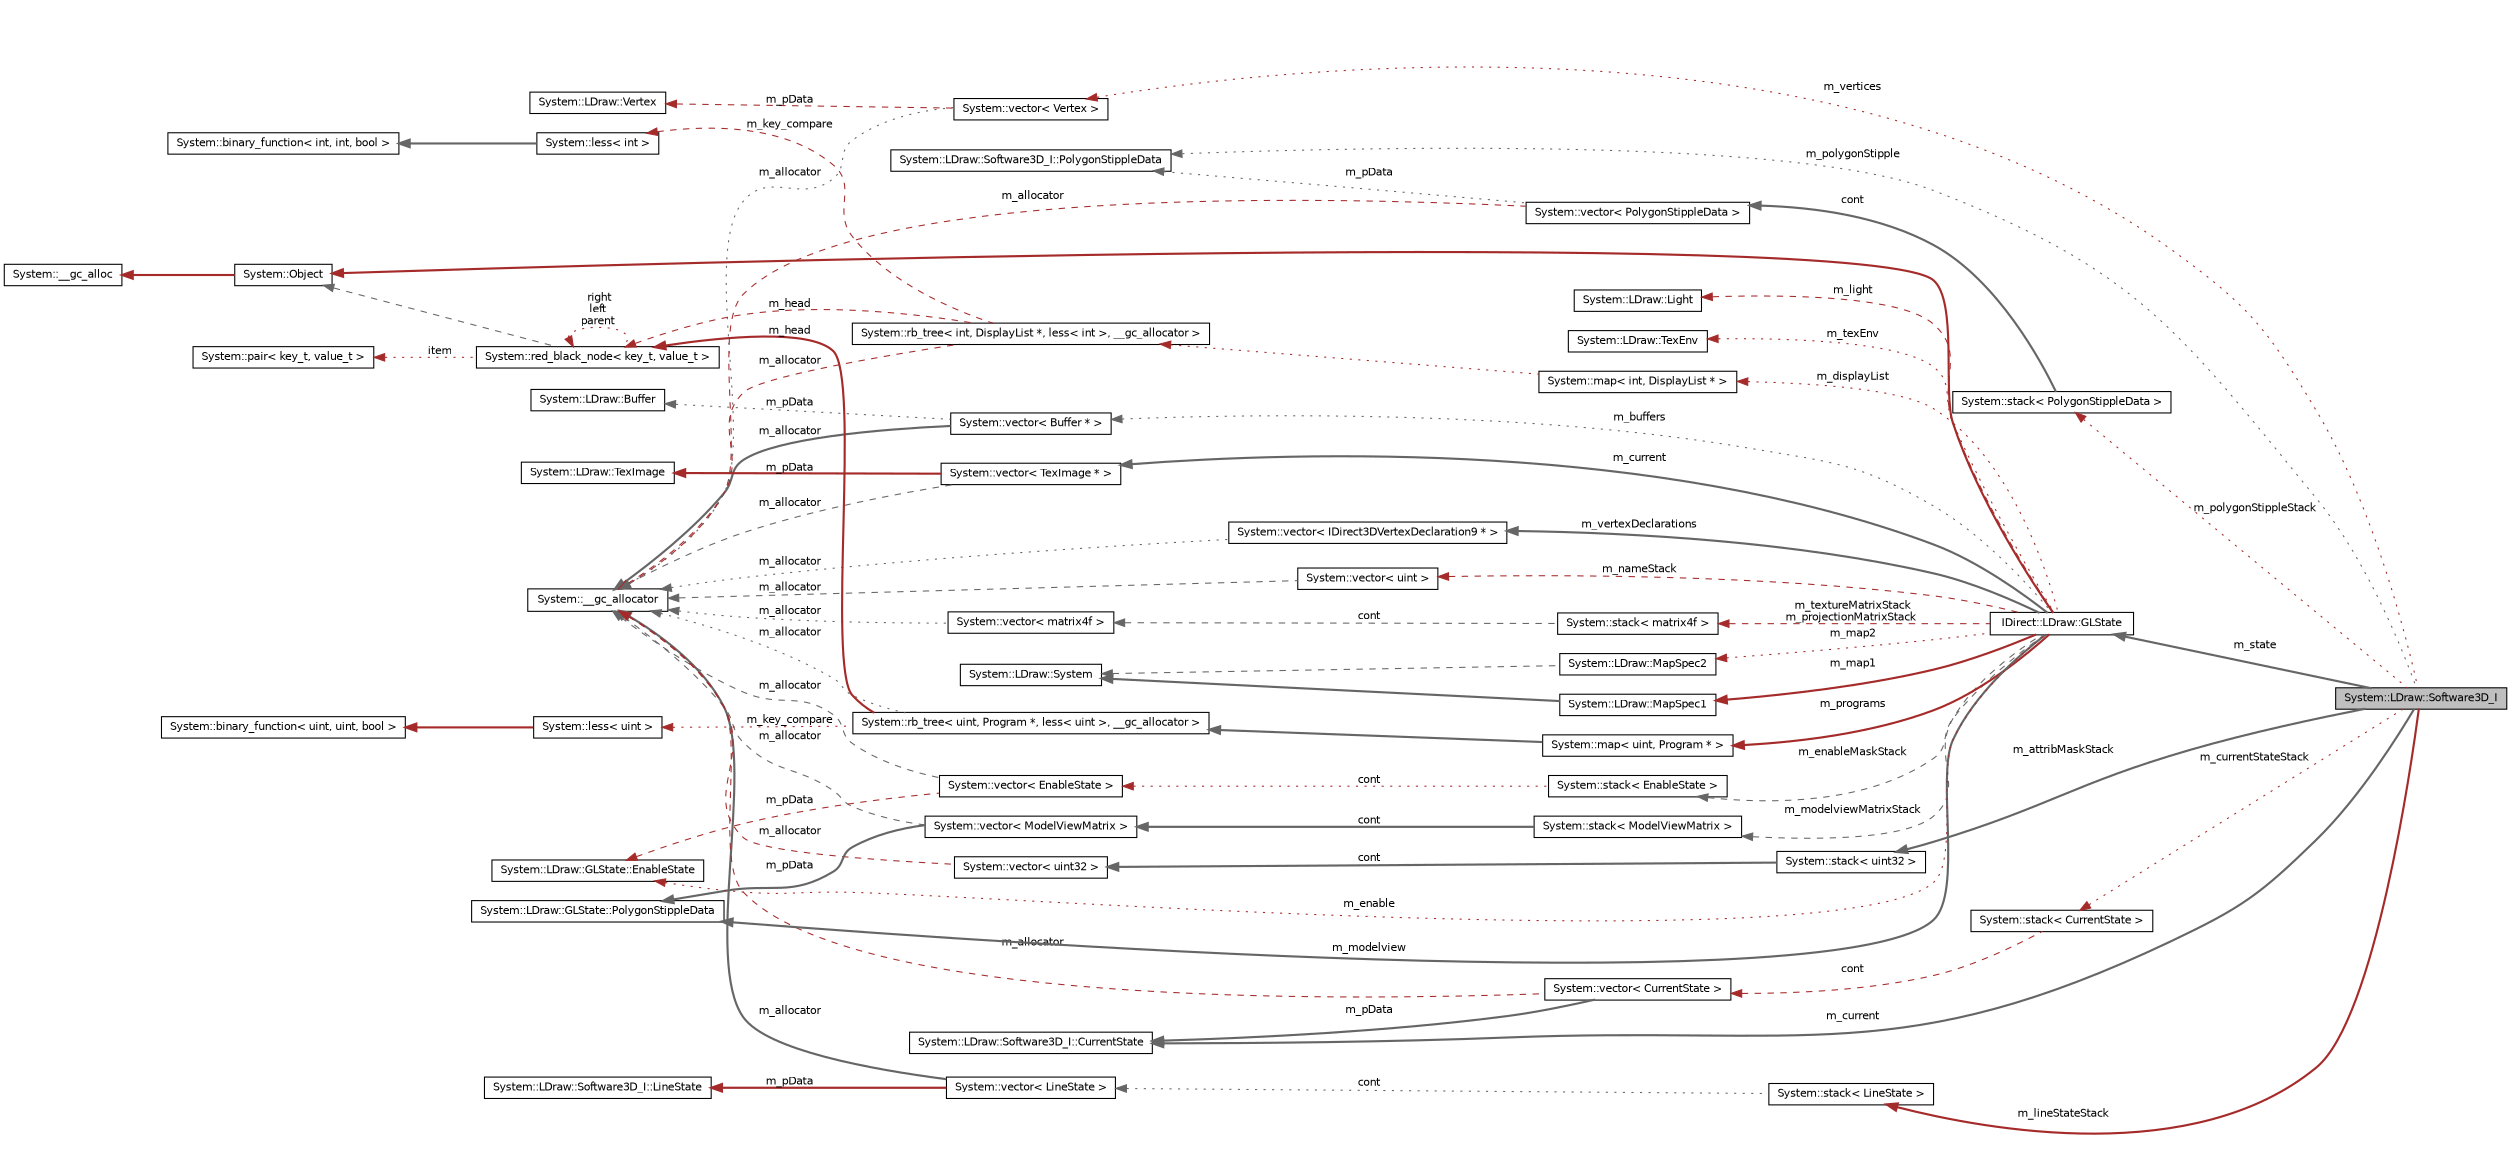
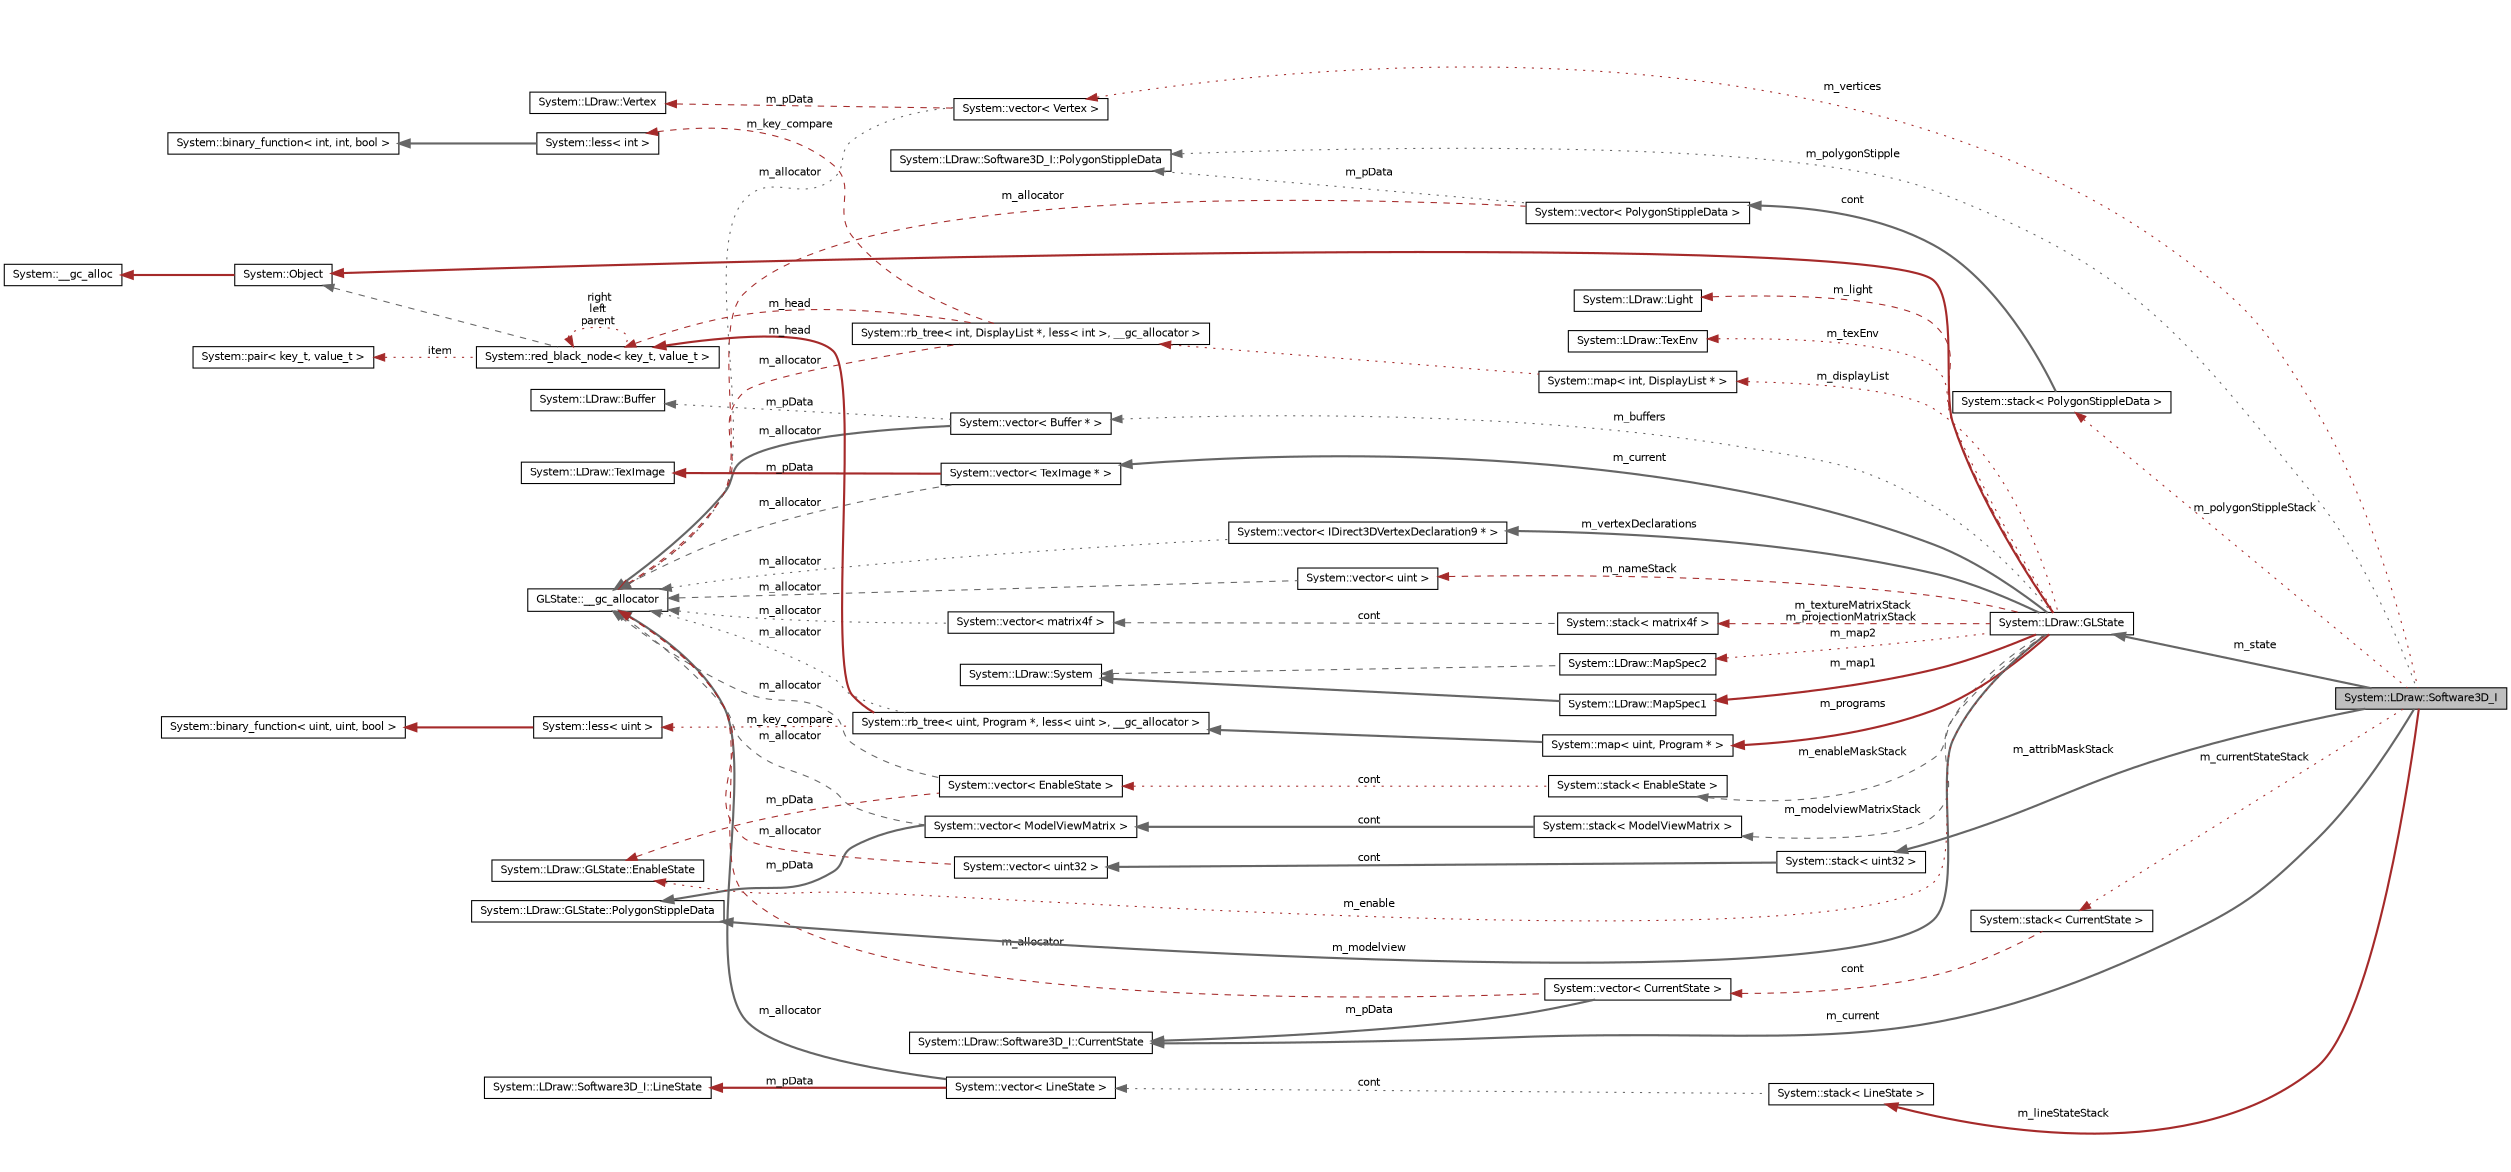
node "System::__gc_allocator": label "System::__gc_allocator" -> "GLState::__gc_allocator"
node "IDirect::LDraw::GLState": label "IDirect::LDraw::GLState" -> "System::LDraw::GLState"
